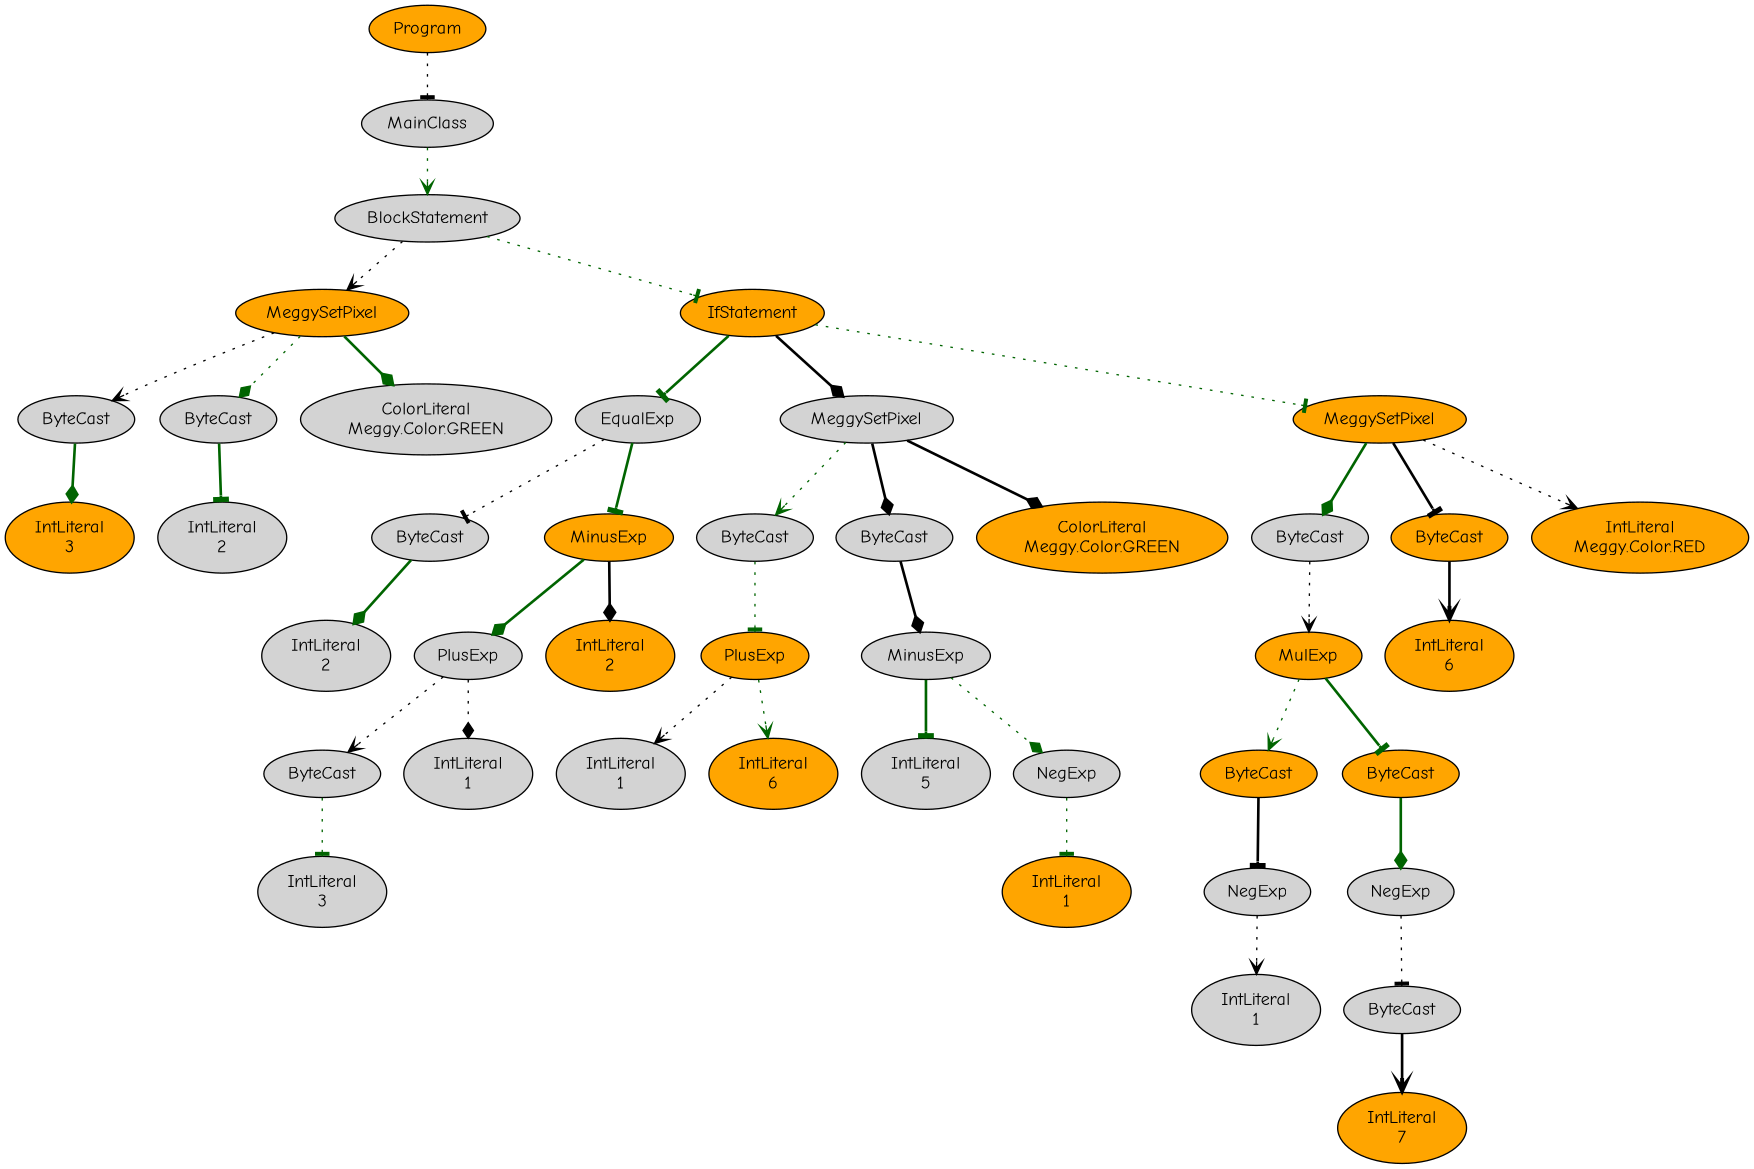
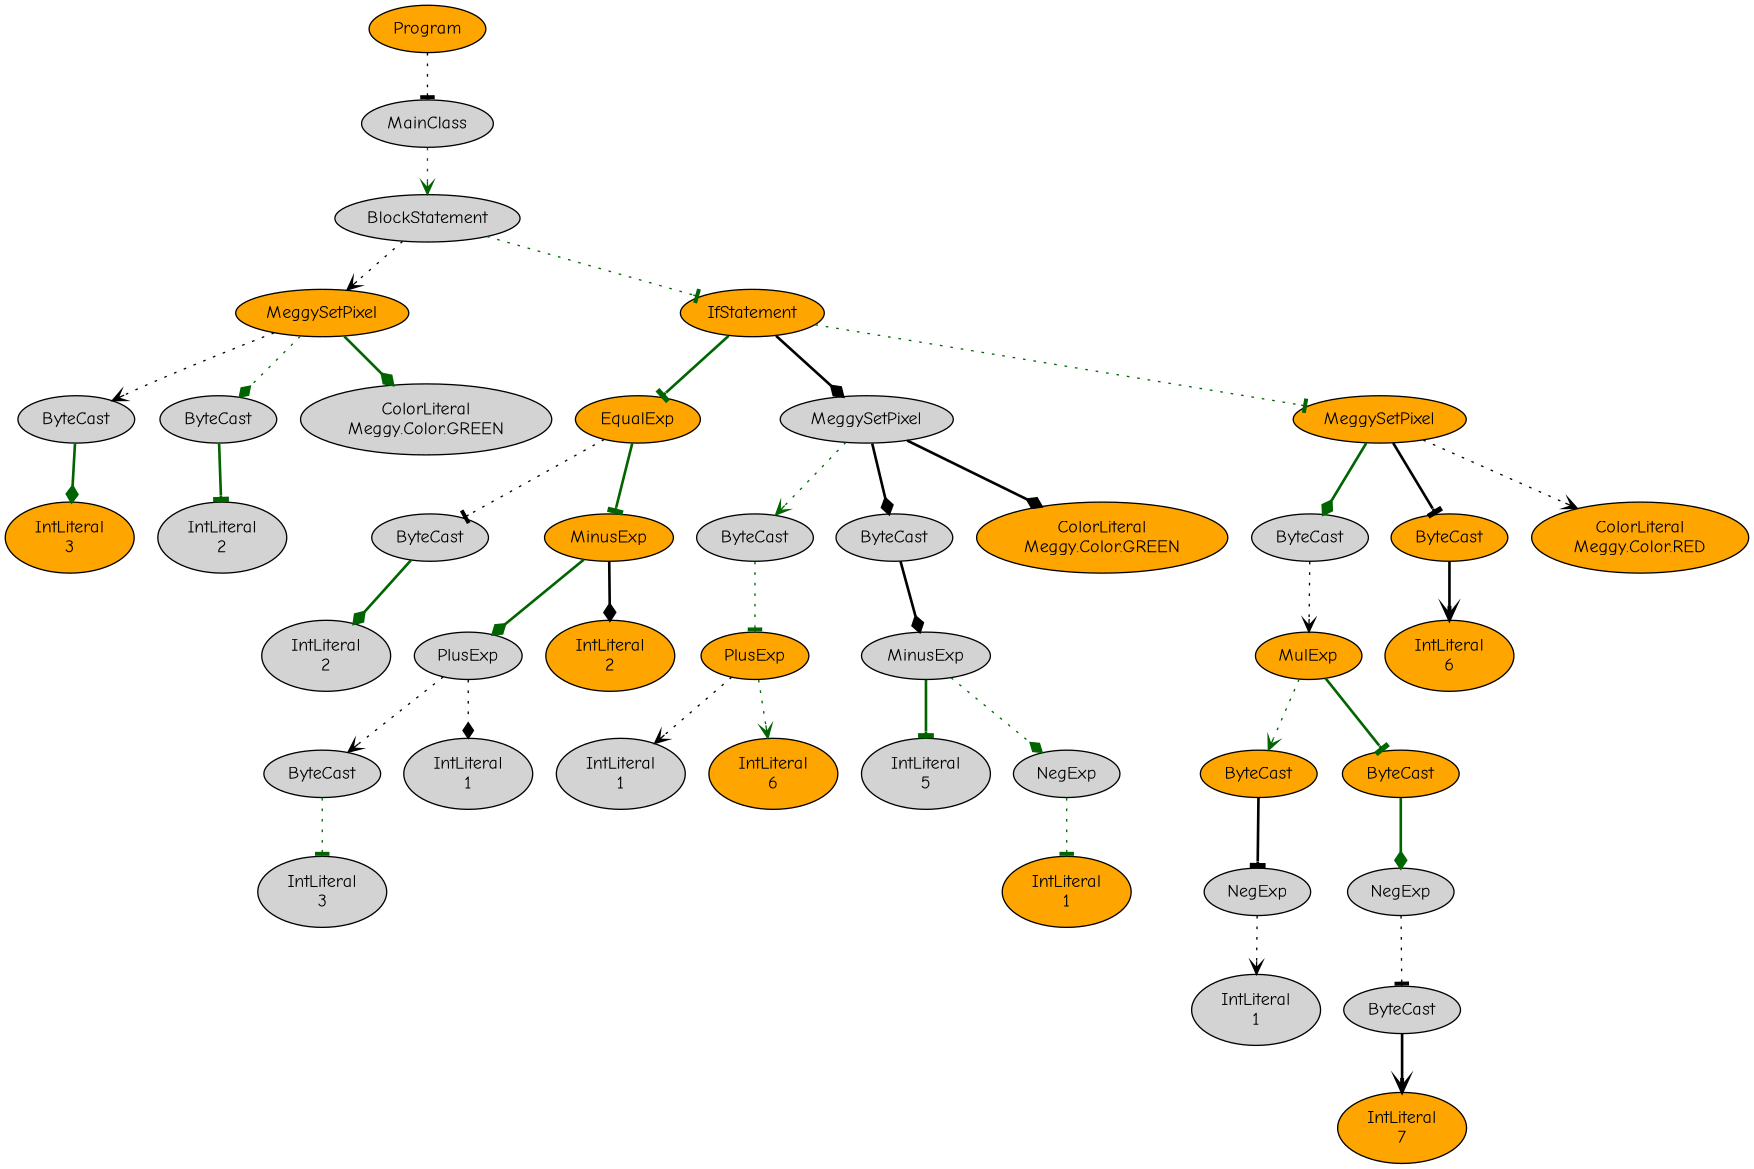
node "EqualExp": fillcolor lightgrey -> orange
node "IntLiteral Meggy.Color.RED": label "IntLiteral Meggy.Color.RED" -> "ColorLiteral Meggy.Color.RED"
